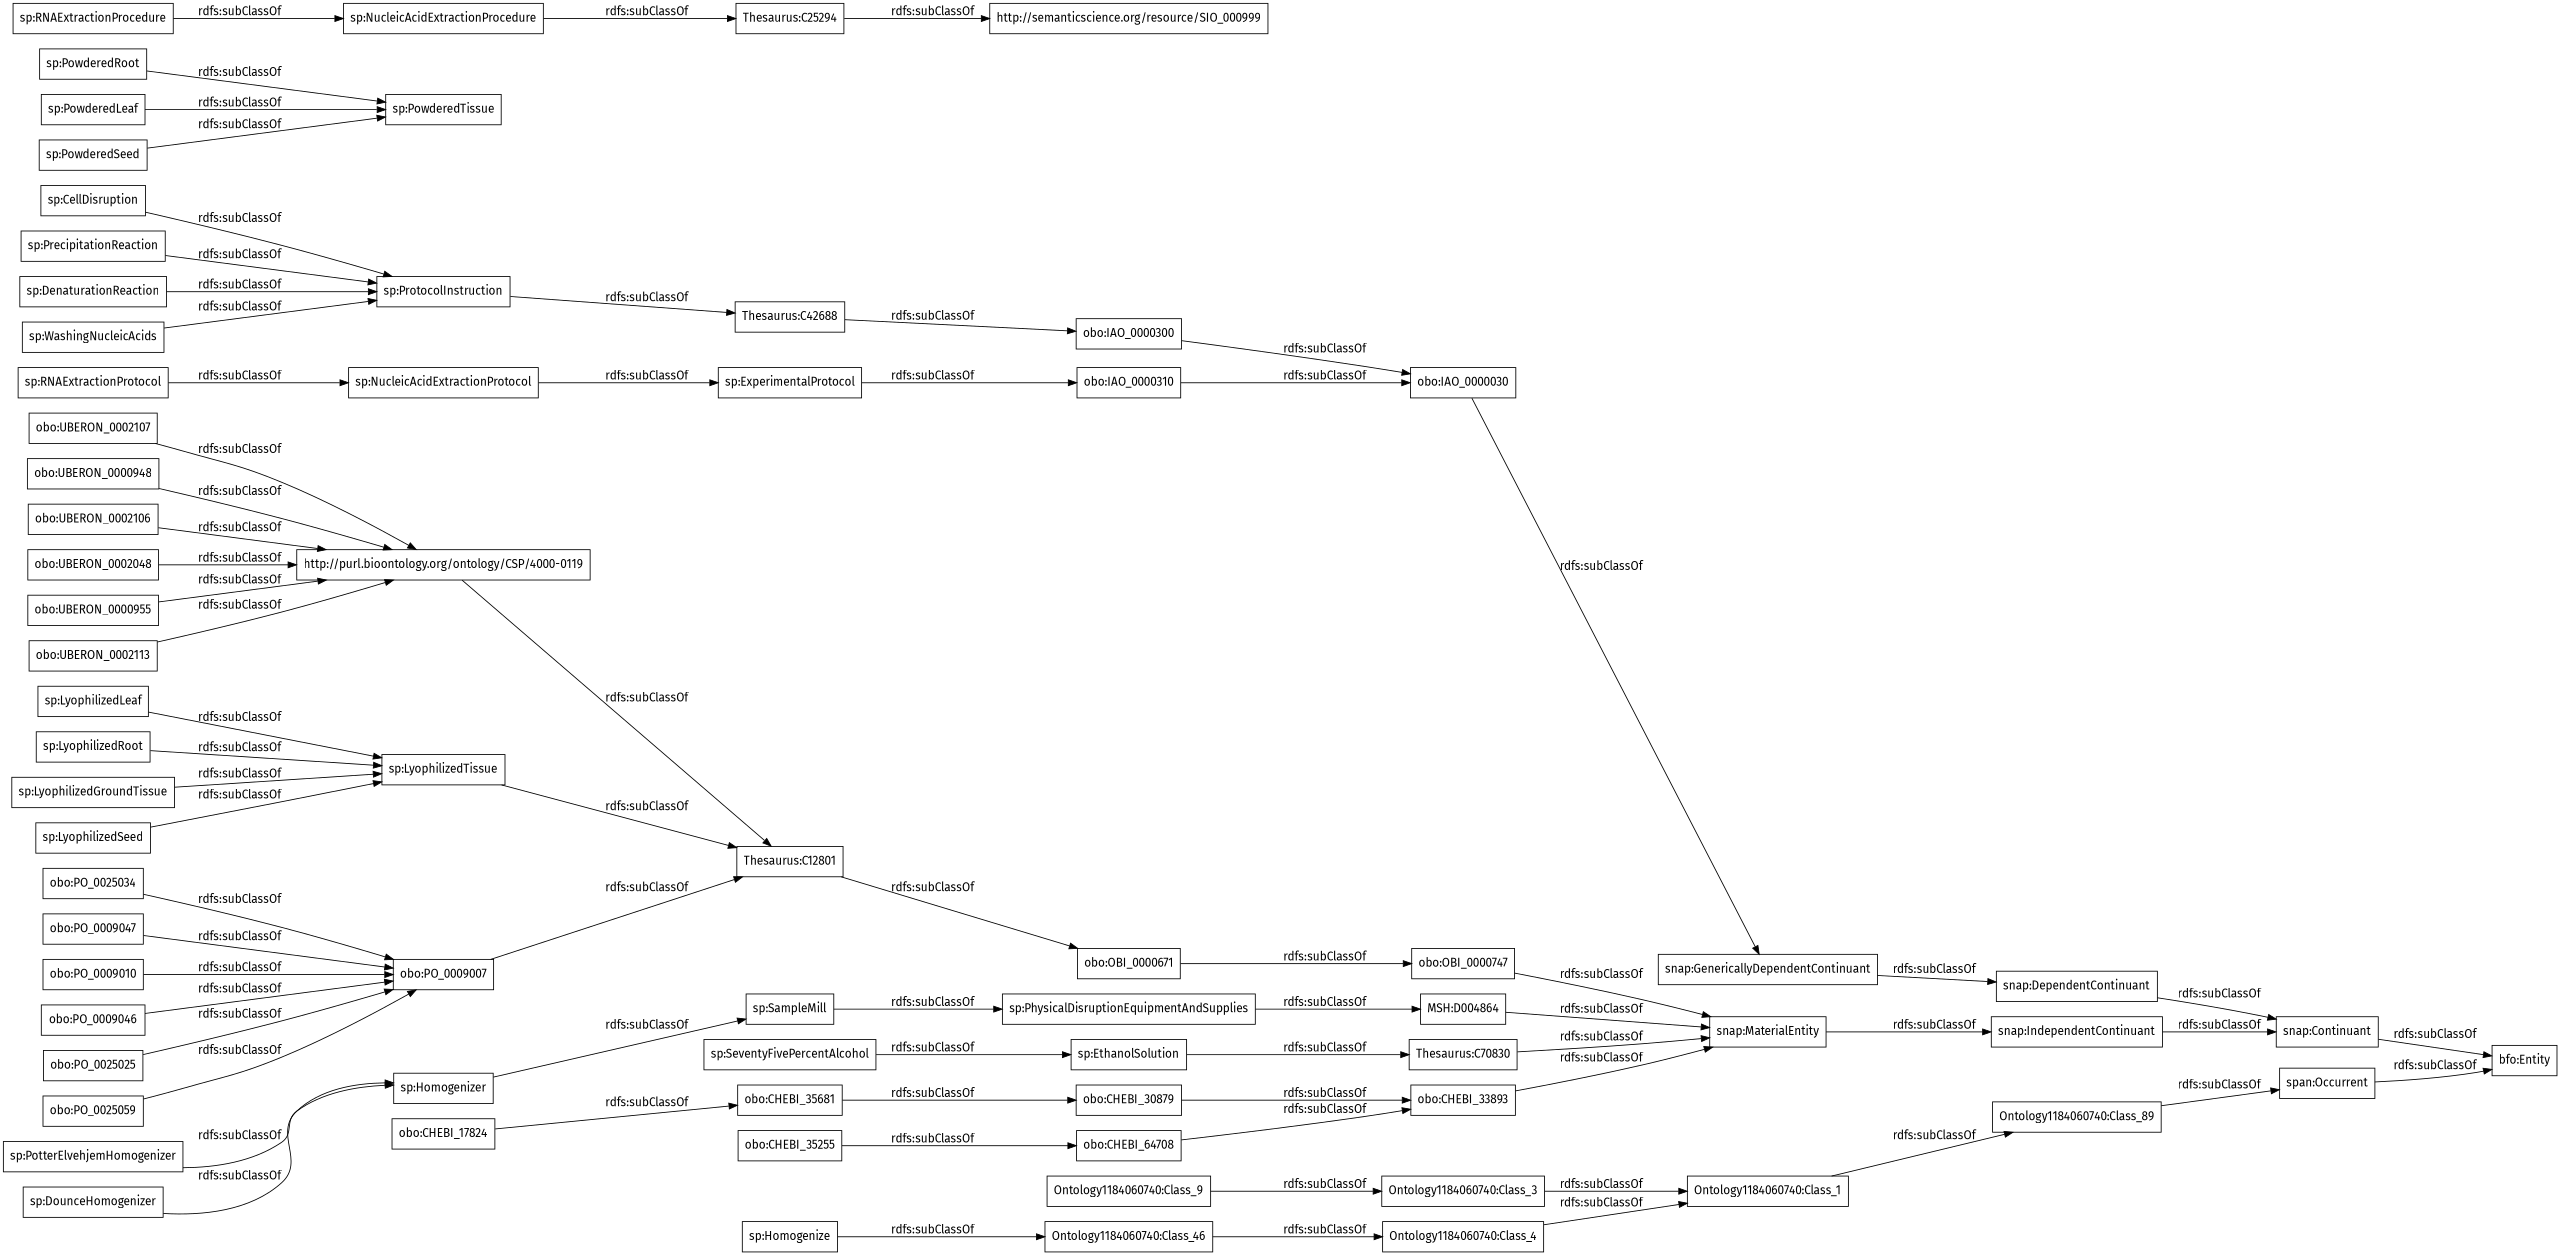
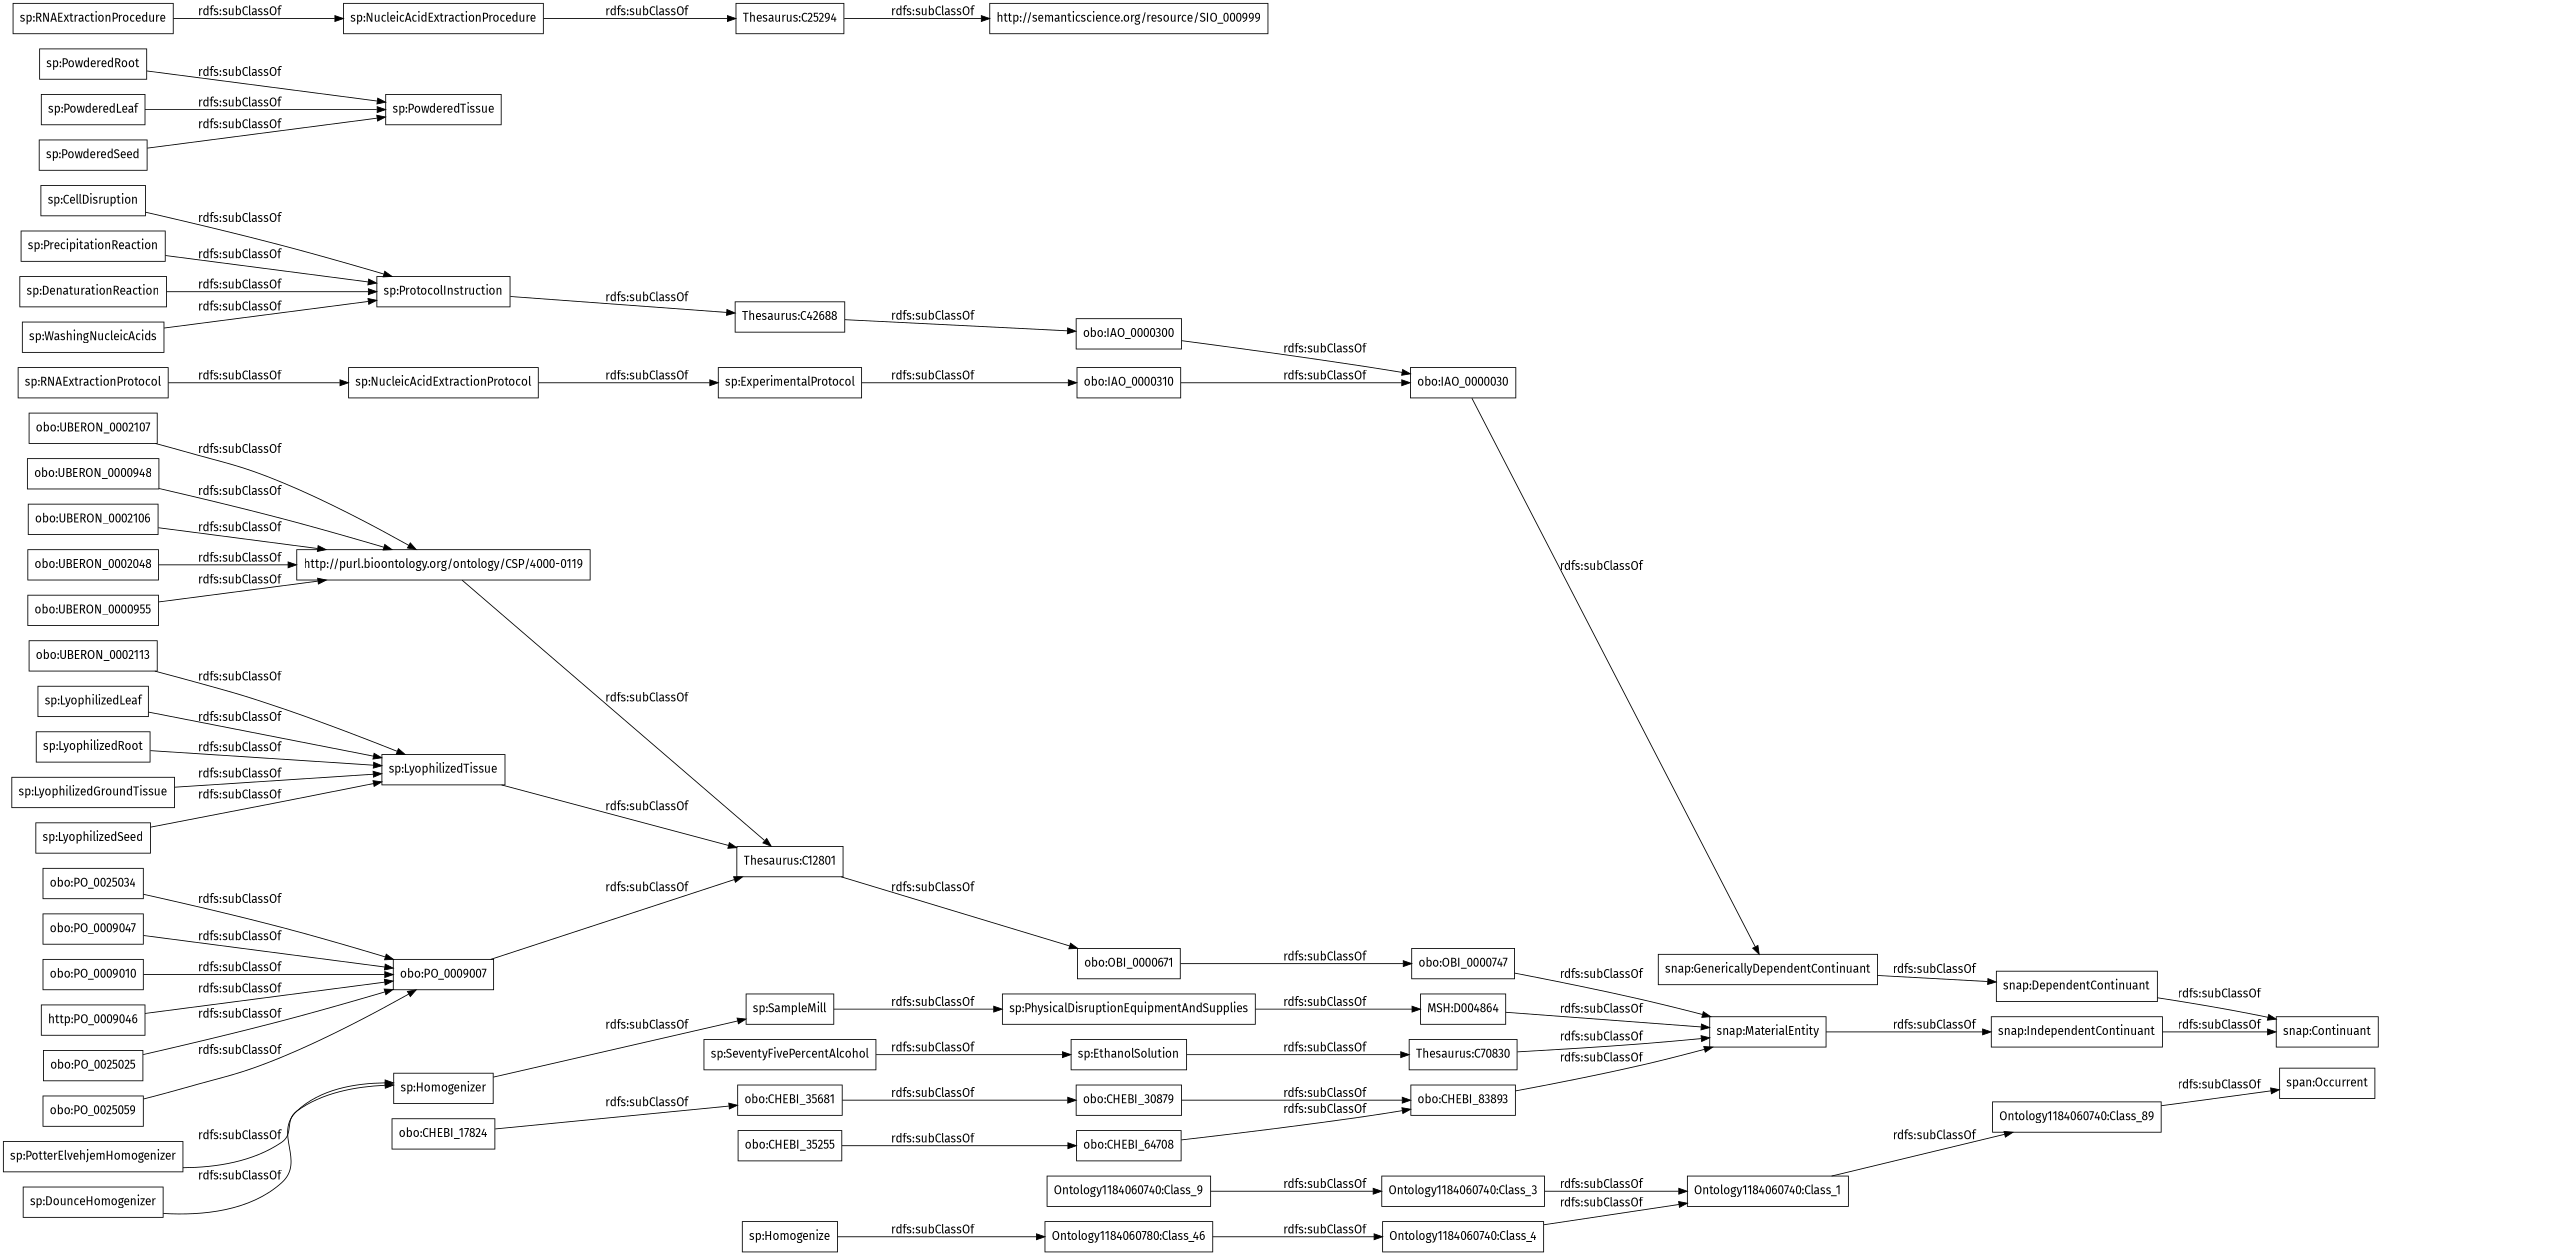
edge "obo:UBERON_0002113" -> "http://purl.bioontology.org/ontology/CSP/4000-0119": now "obo:UBERON_0002113" -> "sp:LyophilizedTissue"
node "obo:PO_0009046": label "obo:PO_0009046" -> "http:PO_0009046"
node "bfo:Entity": removed
node "obo:CHEBI_33893": label "obo:CHEBI_33893" -> "obo:CHEBI_83893"
node "Ontology1184060740:Class_46": label "Ontology1184060740:Class_46" -> "Ontology1184060780:Class_46"
